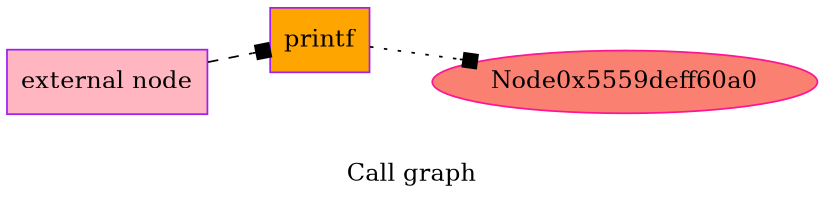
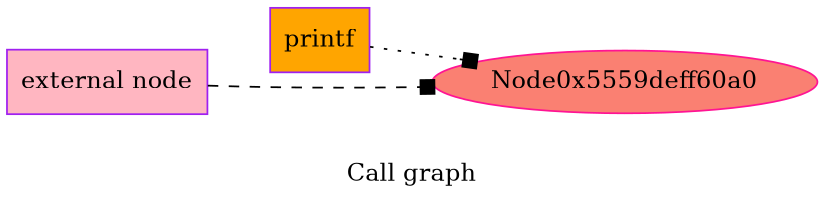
edge "external node" -> "printf": now "external node" -> "Node0x5559deff60a0"
